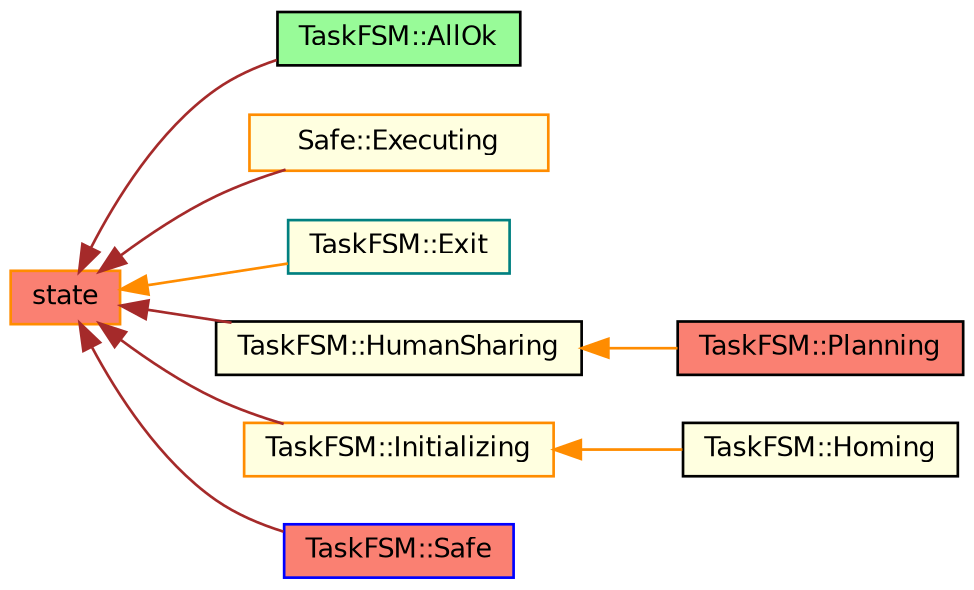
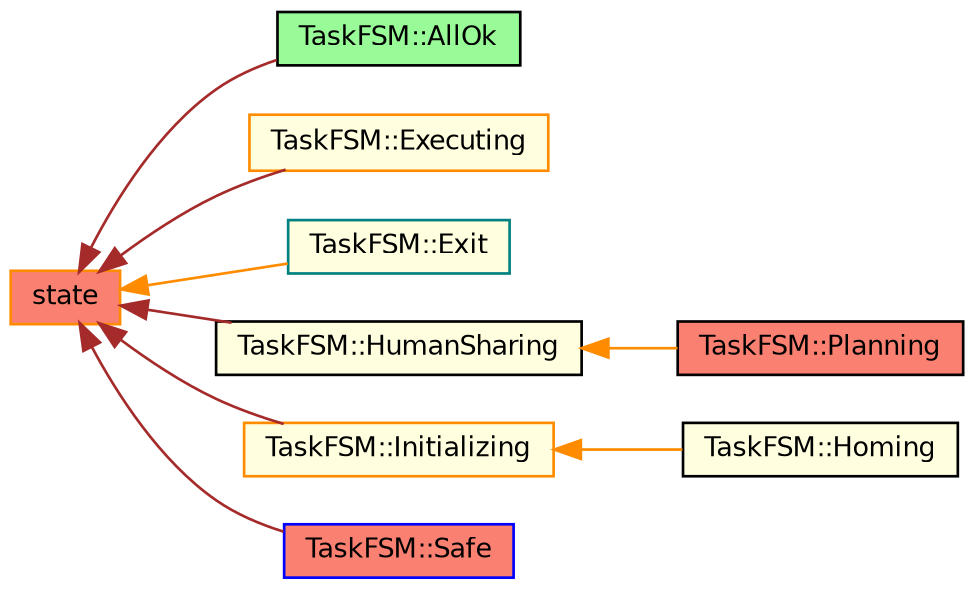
node "Safe::Executing": label "Safe::Executing" -> "TaskFSM::Executing"
